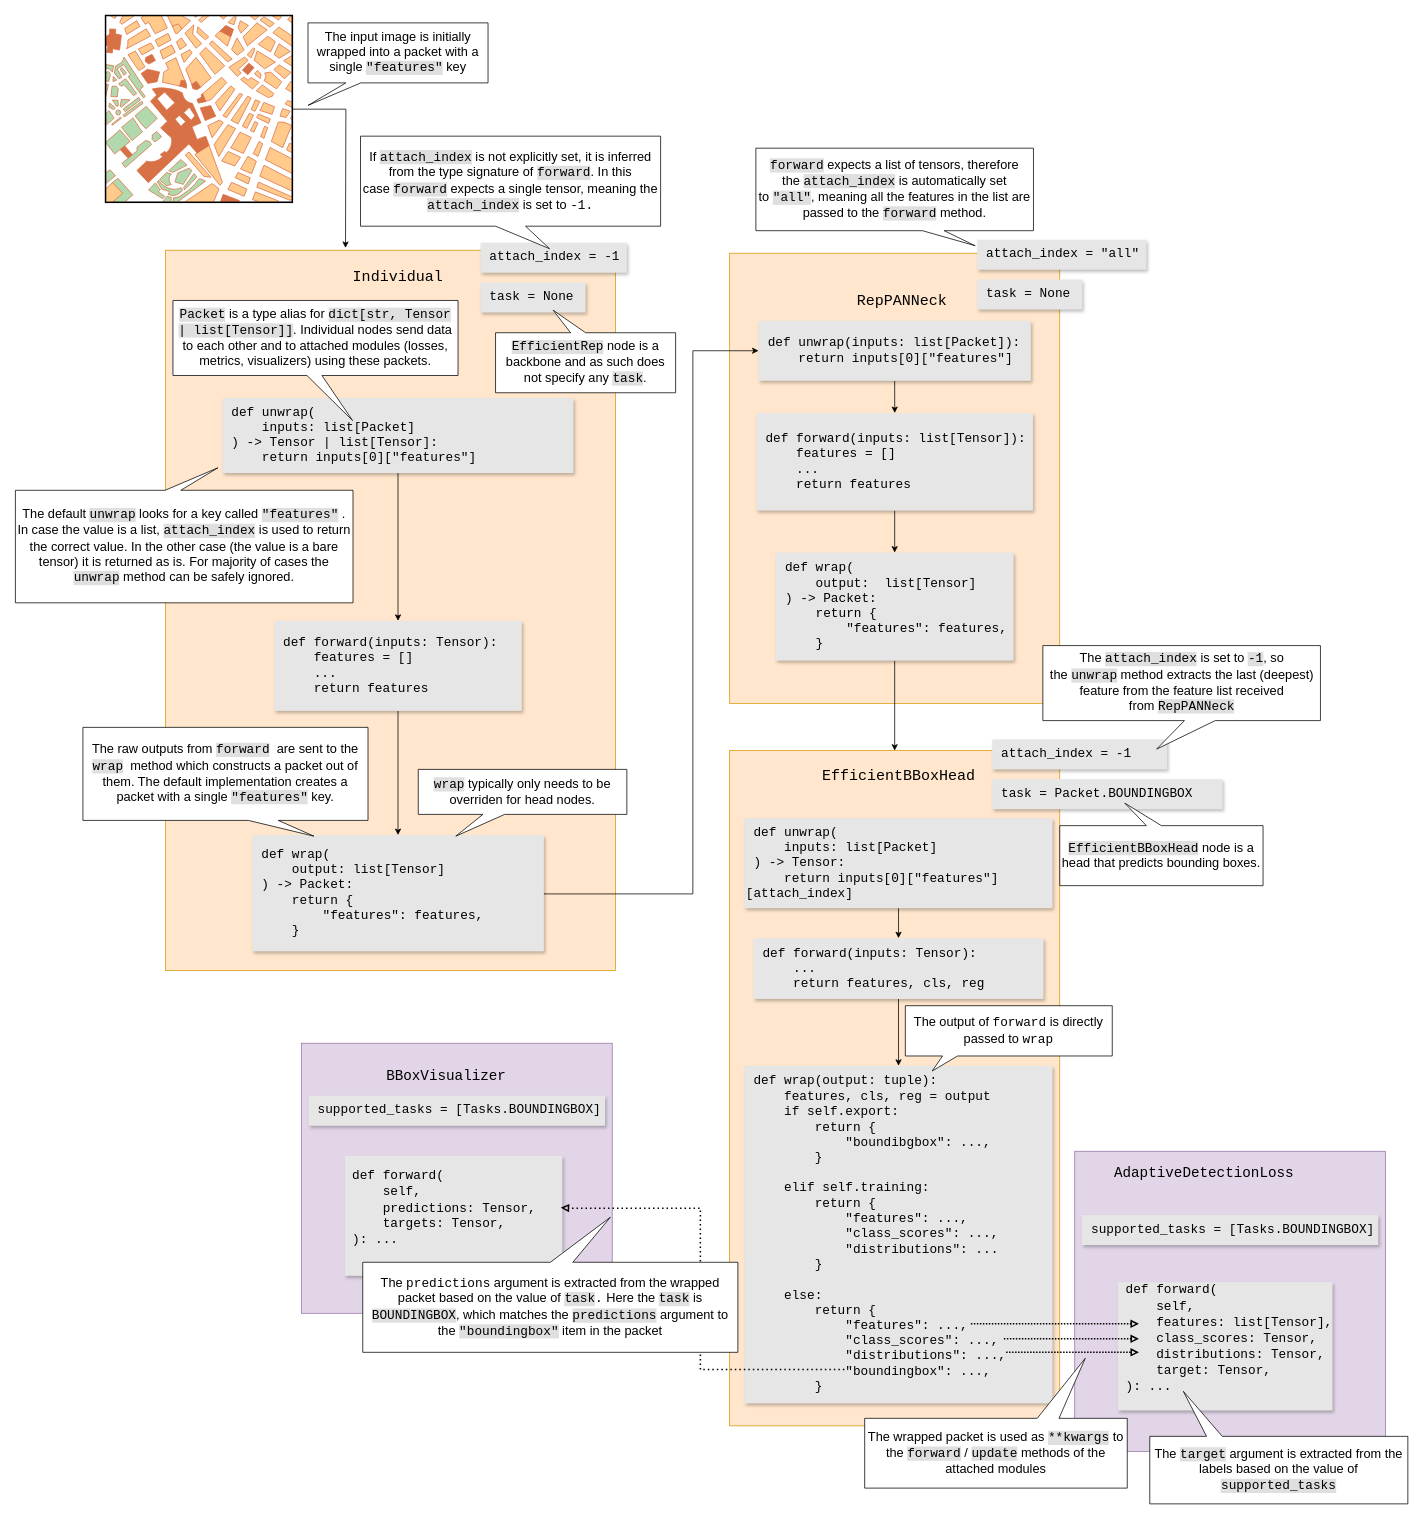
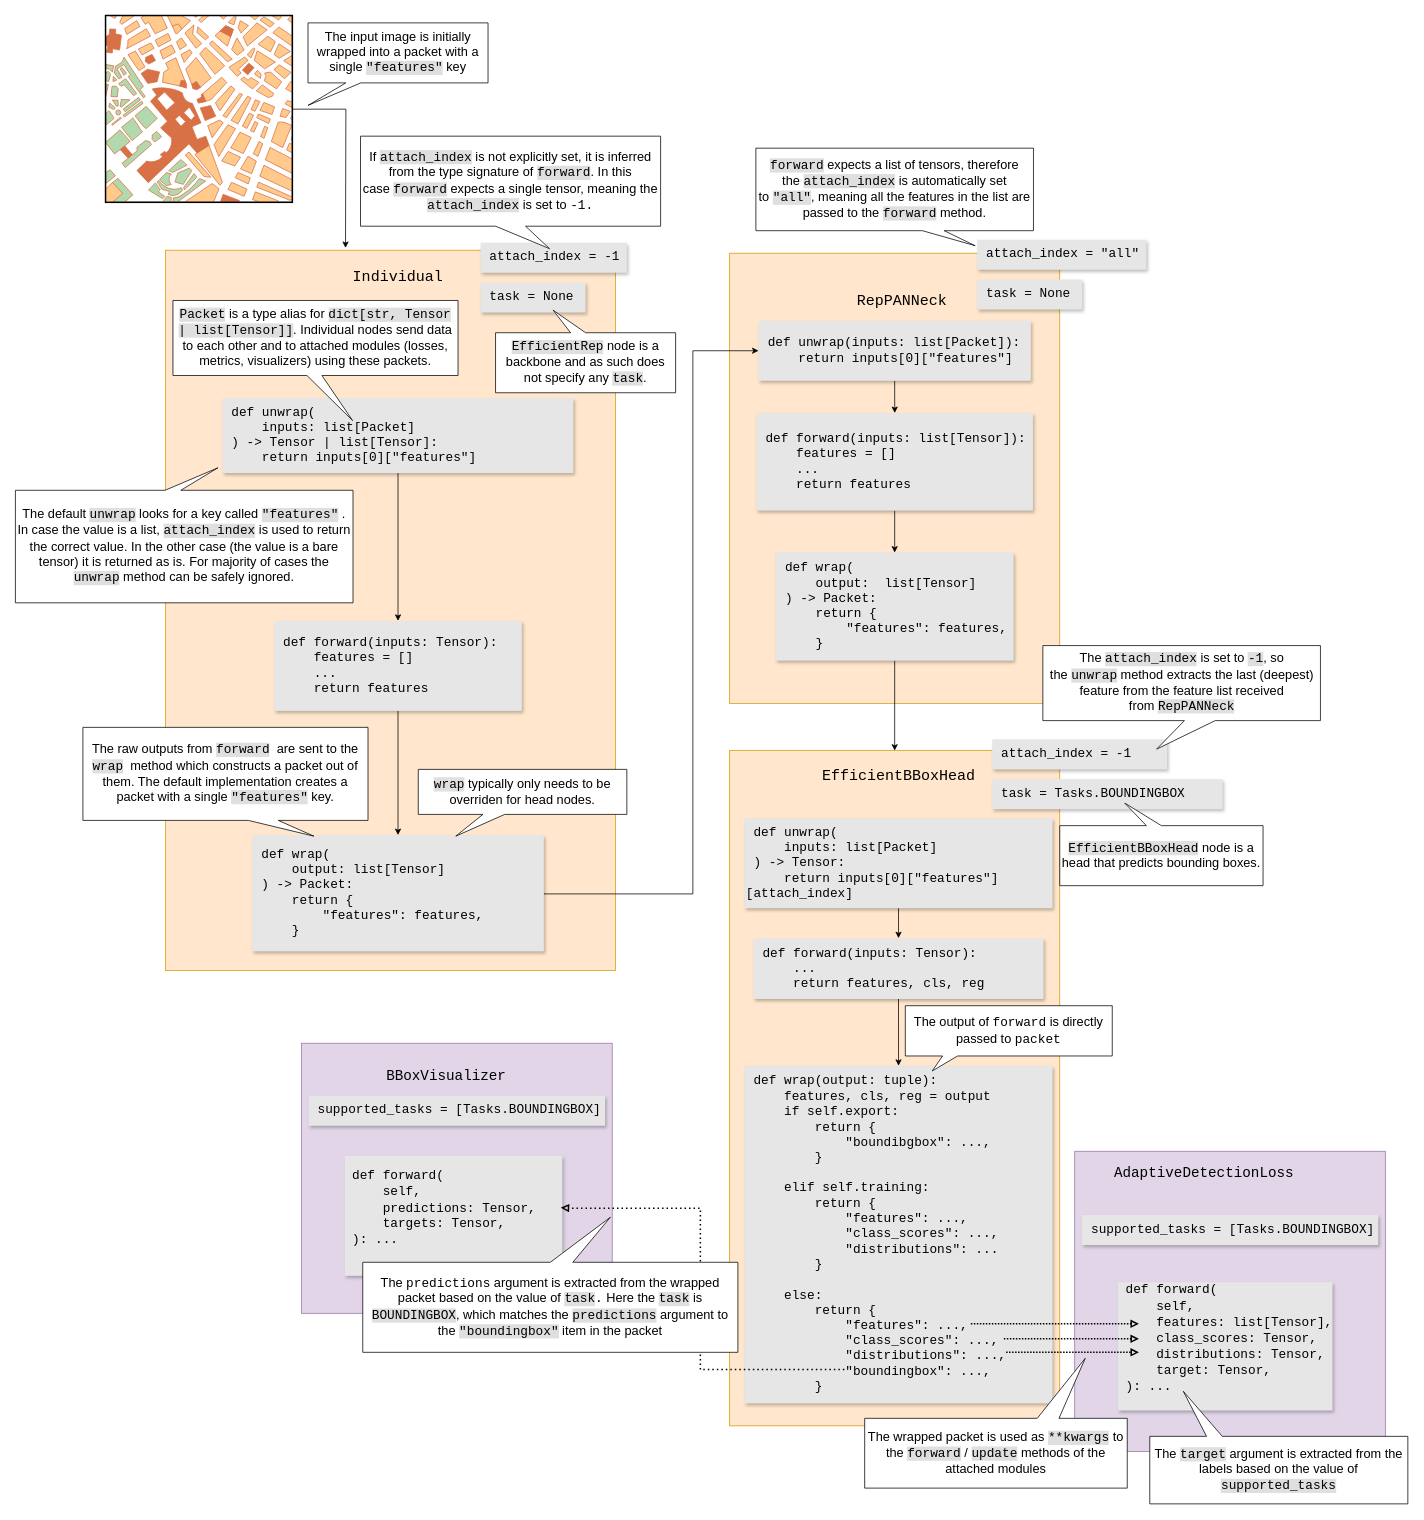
node "task = Packet.BOUNDINGBOX": label "task = Packet.BOUNDINGBOX" -> "task = Tasks.BOUNDINGBOX"
node "The output of forward is directly passed to wrap": label "The output of forward is directly passed to wrap" -> "The output of forward is directly passed to packet"
